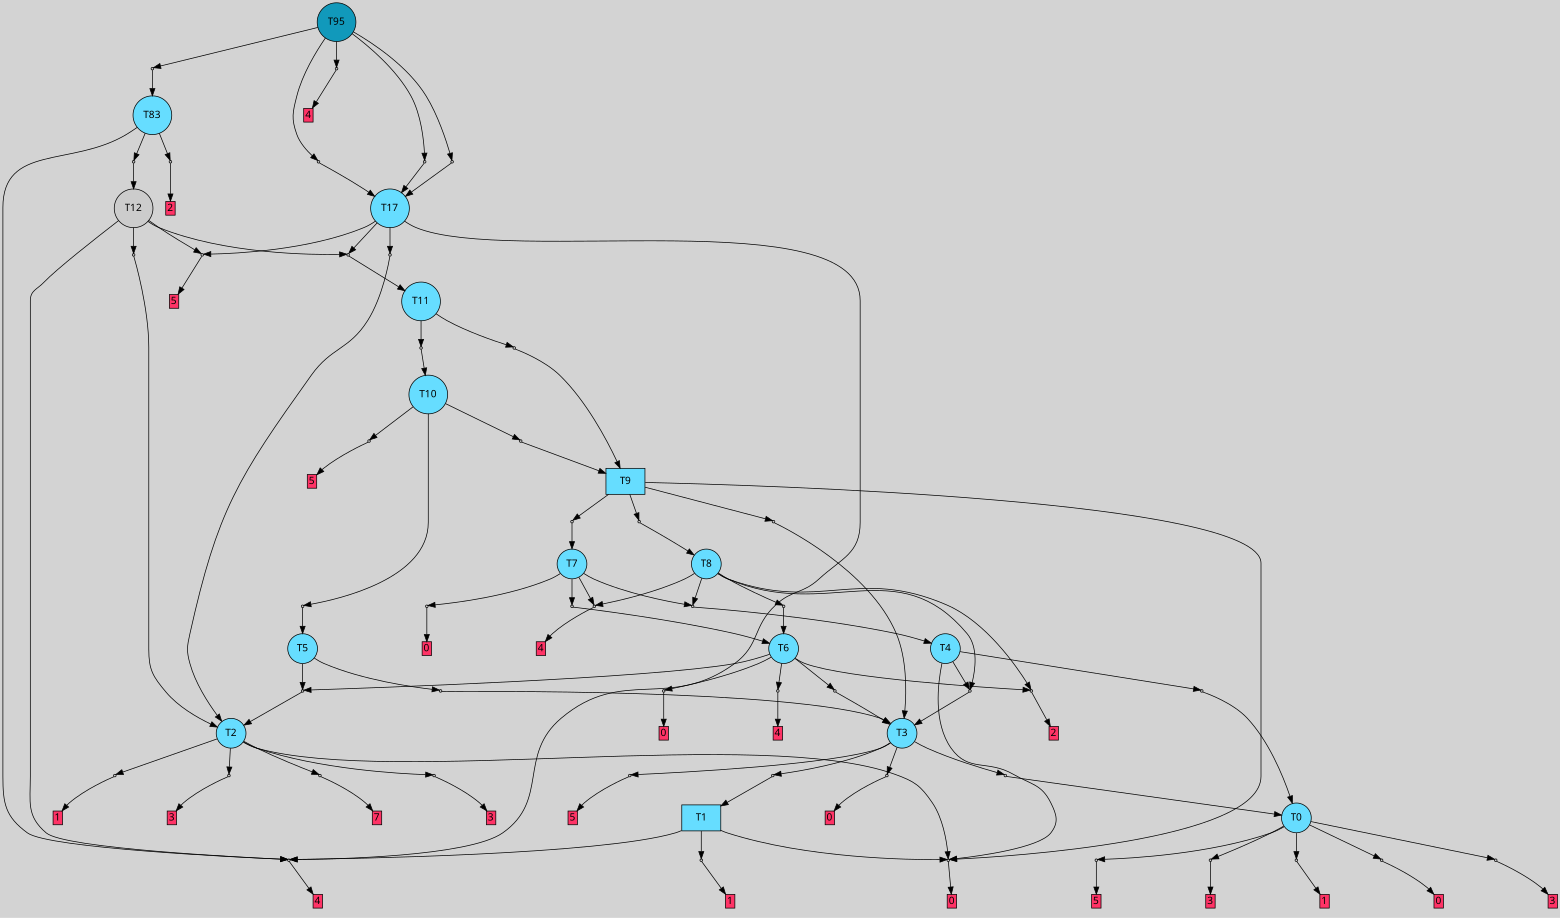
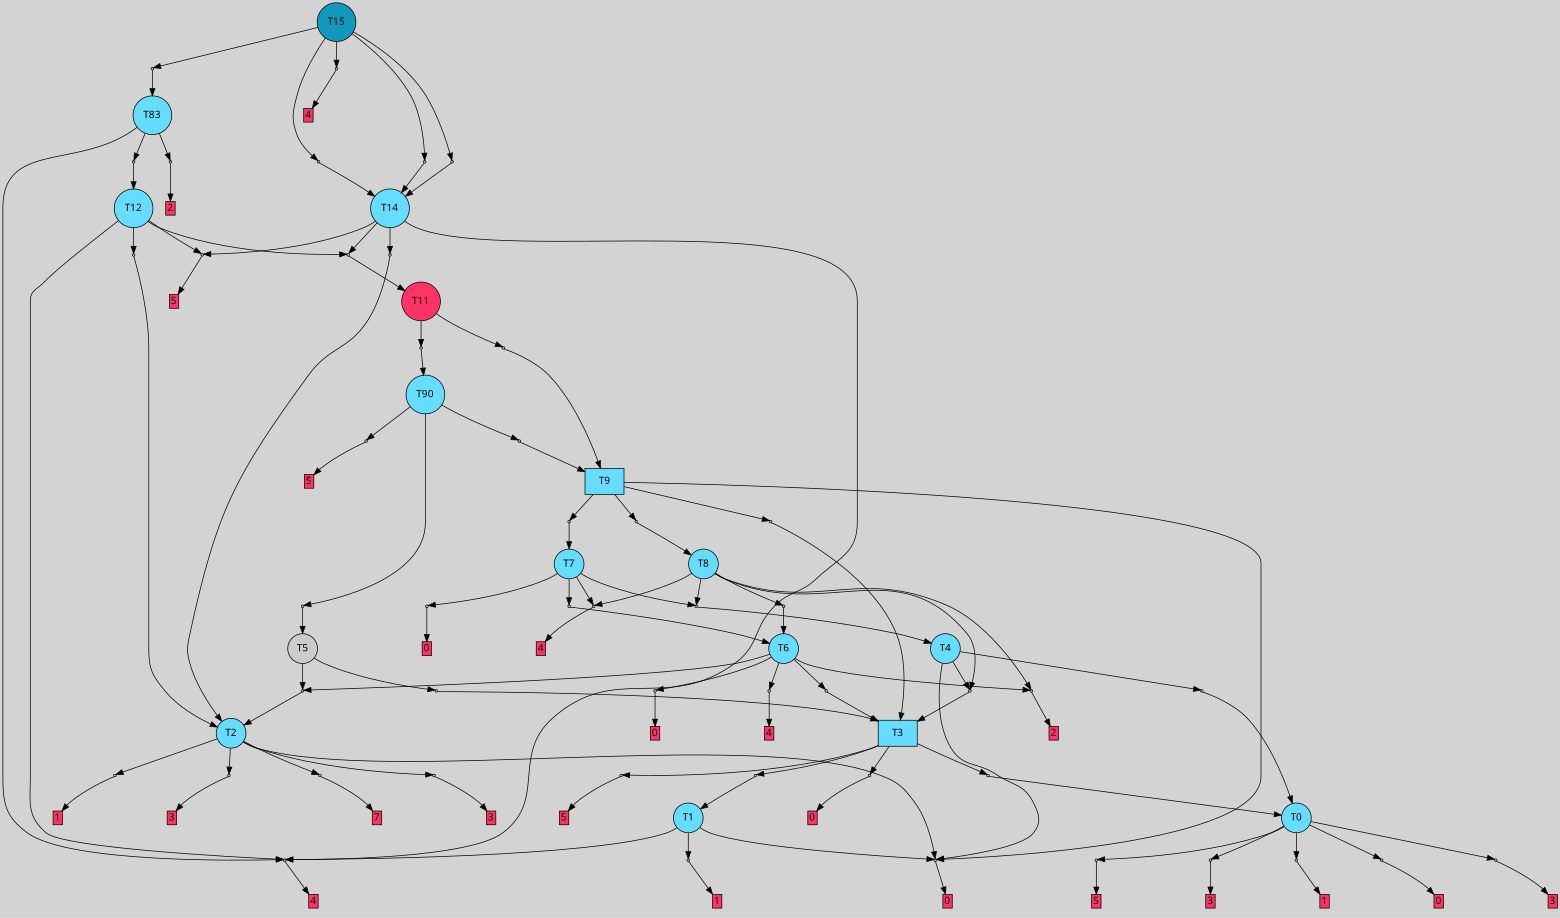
node "T95": label "T95" -> "T15"
node "T12": fillcolor #cccccc -> #66ddff
node "T17": label "T17" -> "T14"
node "T11": fillcolor #66ddff -> #ff3366
node "T10": label "T10" -> "T90"
node "T5": fillcolor #66ddff -> #cccccc
node "T3": shape circle -> box
node "T1": shape box -> circle
